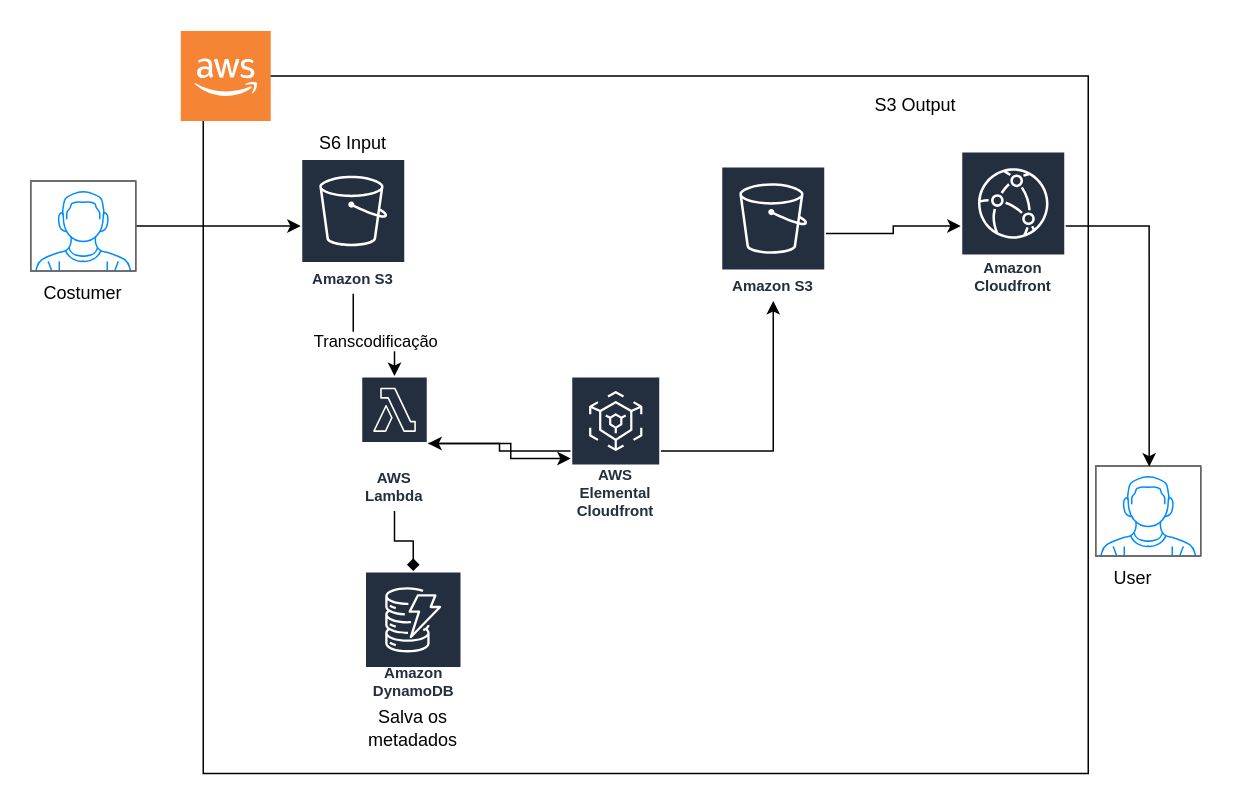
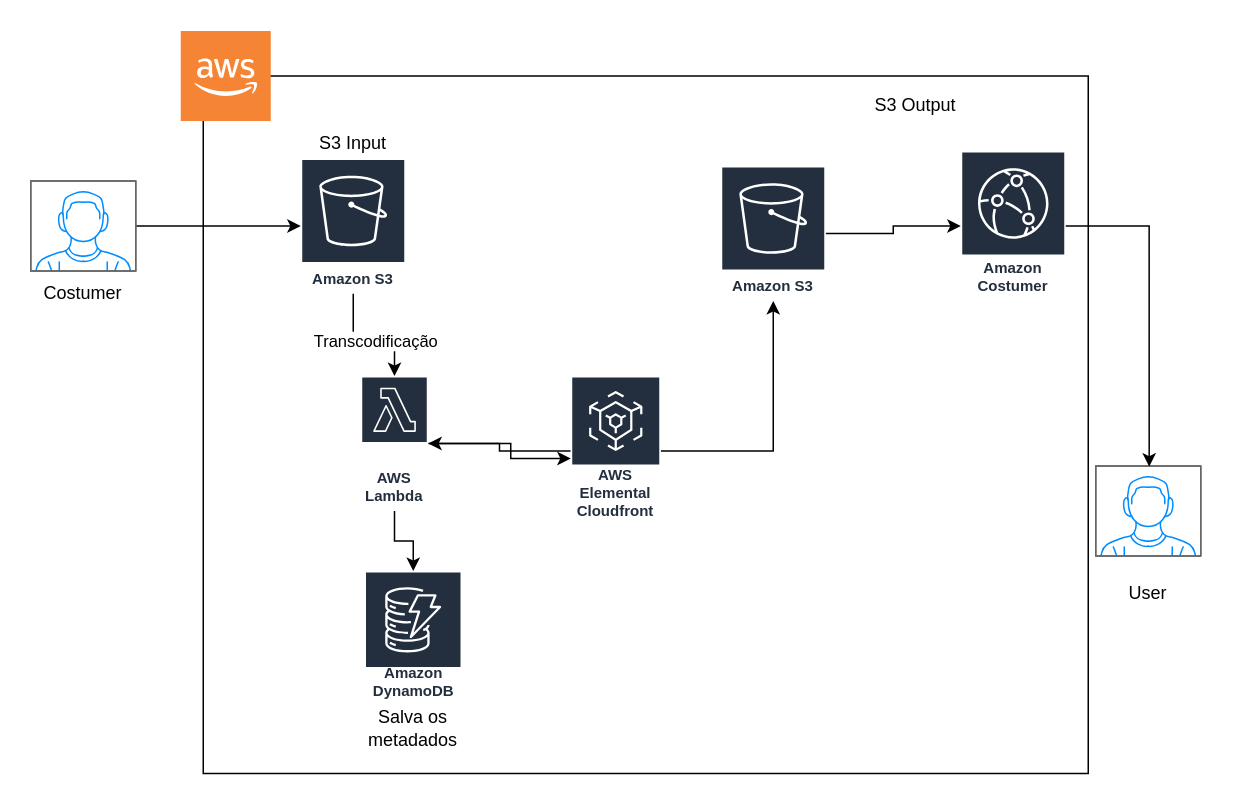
node "S6 Input": label "S6 Input" -> "S3 Input"
node "Amazon Cloudfront": label "Amazon Cloudfront" -> "Amazon Costumer"
edge "AWS Lambda" -> "Amazon DynamoDB": arrowhead diamond -> classic
node "User": moved (1133, 578) -> (1148, 593)
